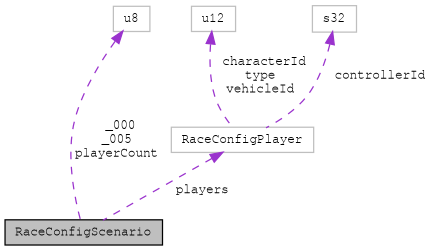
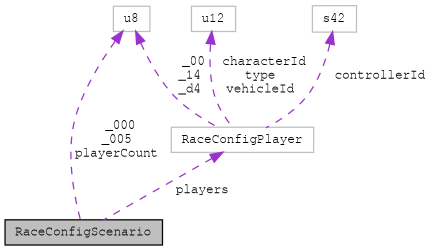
node "s32": label "s32" -> "s42"
edge "RaceConfigPlayer" -> "u8": added, label "_00 _14 _d4"
